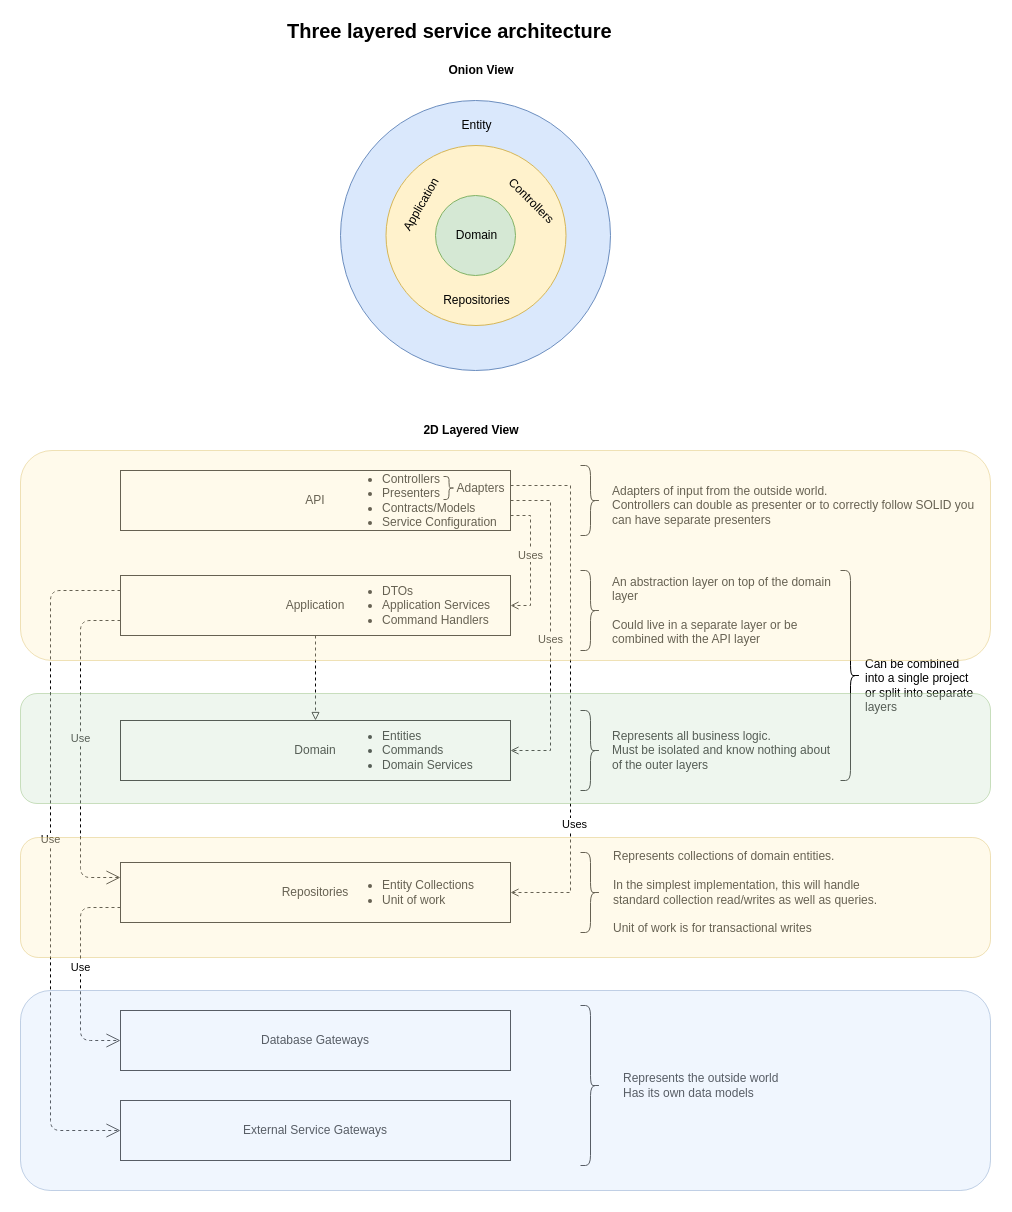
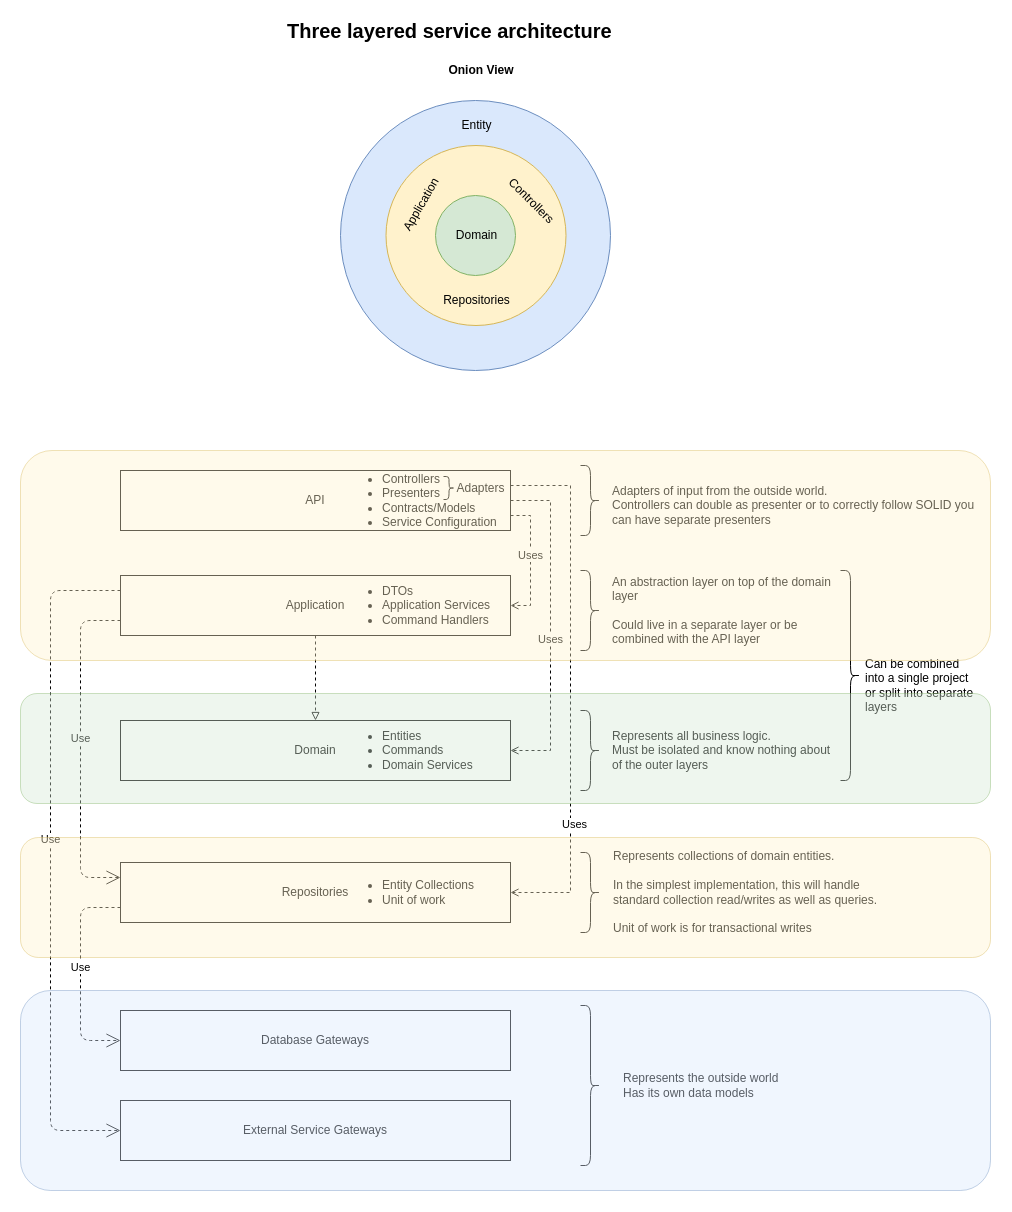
node "2D Layered View": removed
